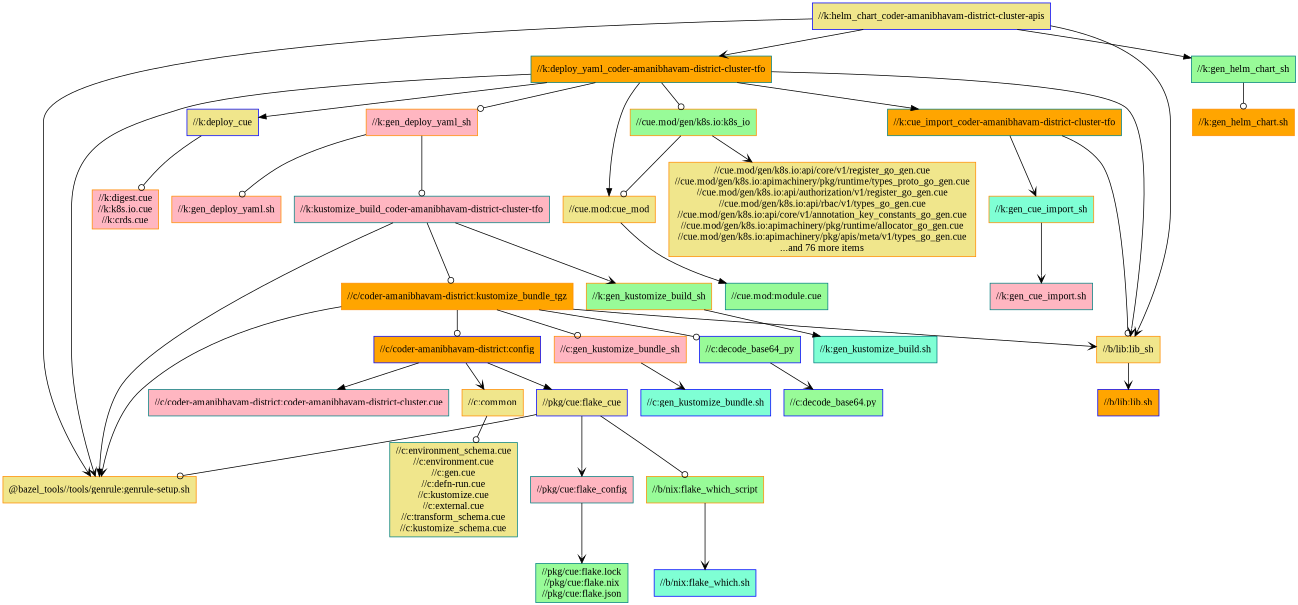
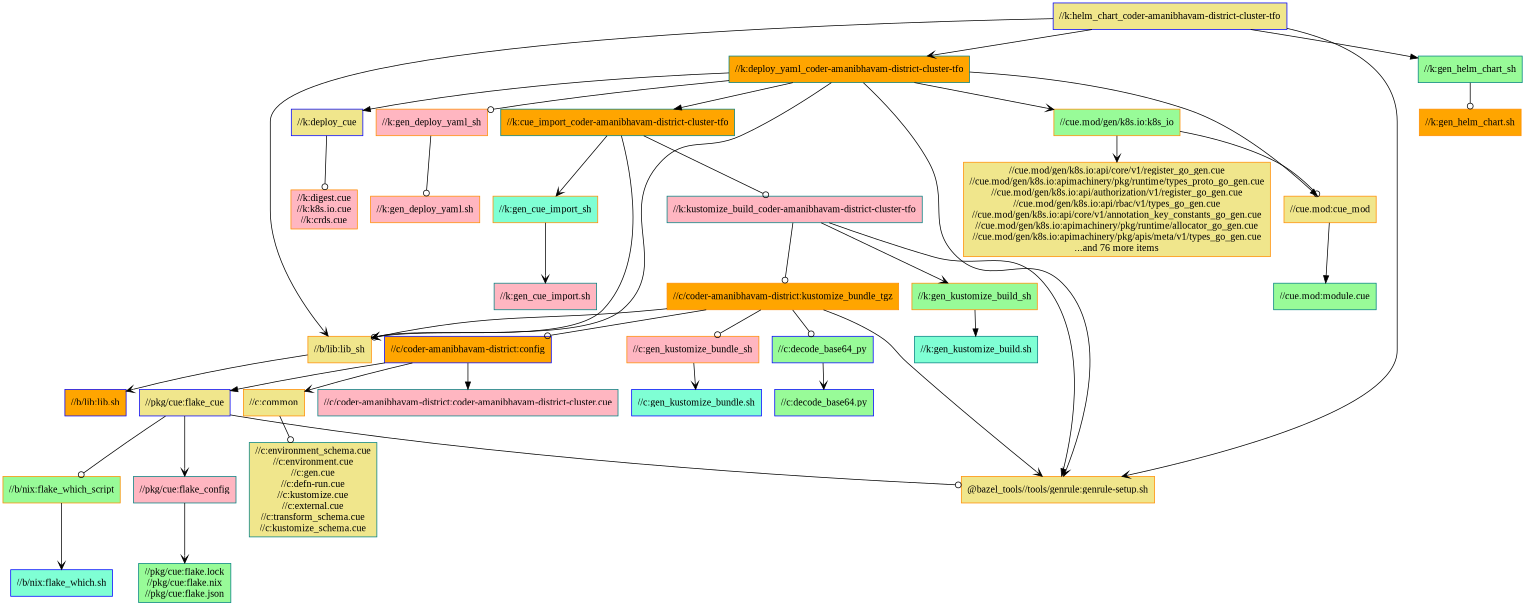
node "//k:helm_chart_coder-amanibhavam-district-cluster-apis": label "//k:helm_chart_coder-amanibhavam-district-cluster-apis" -> "//k:helm_chart_coder-amanibhavam-district-cluster-tfo"
edge "//k:deploy_yaml_coder-amanibhavam-district-cluster-tfo" -> "//cue.mod/gen/k8s.io:k8s_io": arrowhead odot -> vee
edge "//k:gen_deploy_yaml_sh" -> "//k:kustomize_build_coder-amanibhavam-district-cluster-tfo": now "//k:cue_import_coder-amanibhavam-district-cluster-tfo" -> "//k:kustomize_build_coder-amanibhavam-district-cluster-tfo"
